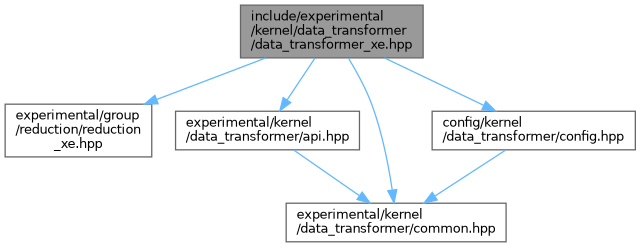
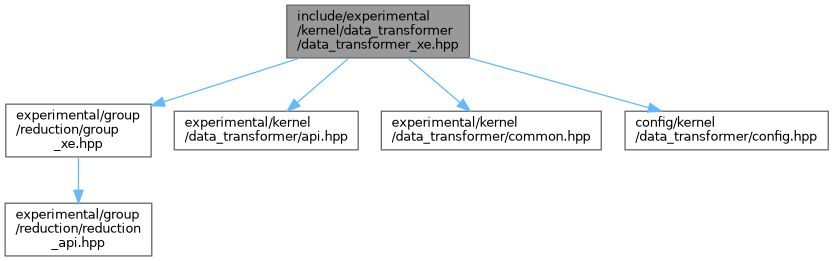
node "experimental/group /reduction/reduction _xe.hpp": label "experimental/group /reduction/reduction _xe.hpp" -> "experimental/group /reduction/group _xe.hpp"
edge "experimental/kernel /data_transformer/api.hpp" -> "experimental/kernel /data_transformer/common.hpp": removed
edge "config/kernel /data_transformer/config.hpp" -> "experimental/kernel /data_transformer/common.hpp": removed
node "experimental/group /reduction/reduction _api.hpp": added
